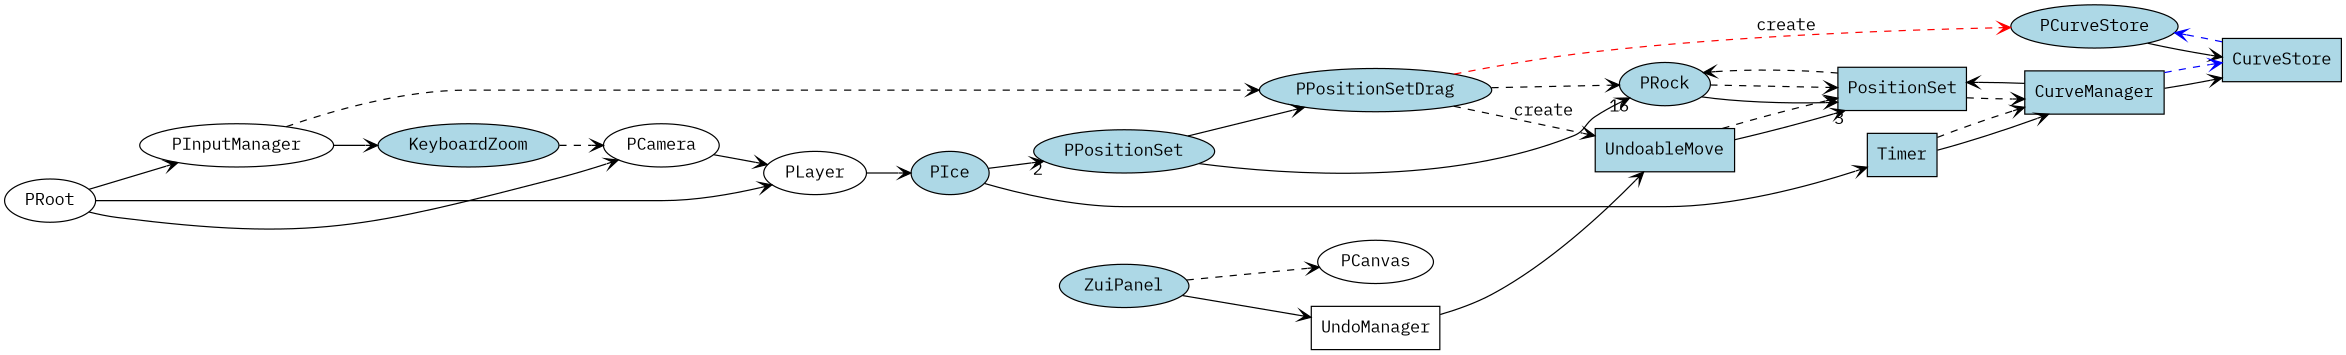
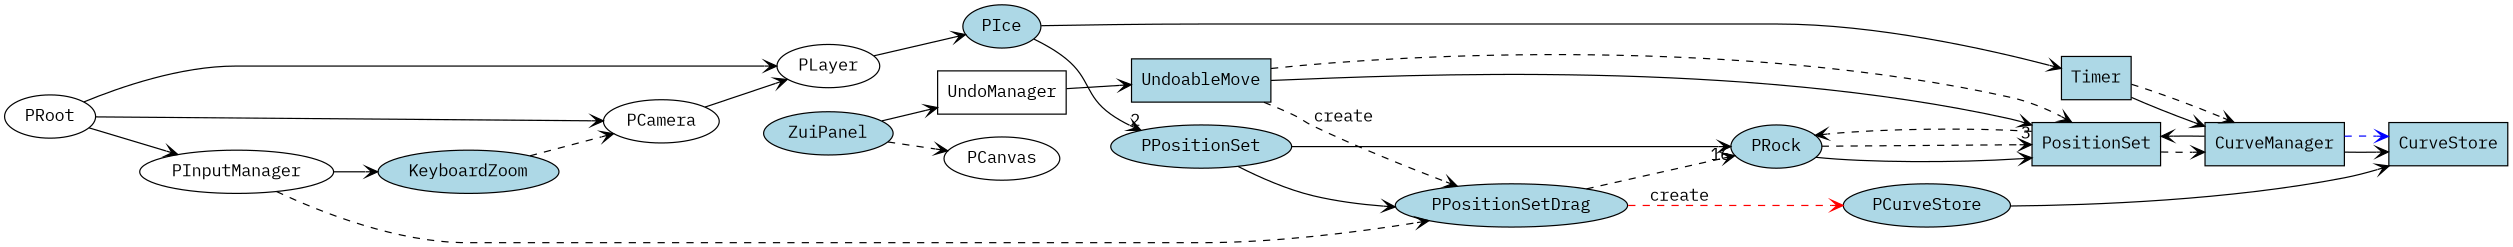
edge "CurveStore" -> "PCurveStore": removed
edge "PPositionSetDrag" -> "UndoableMove": reversed
